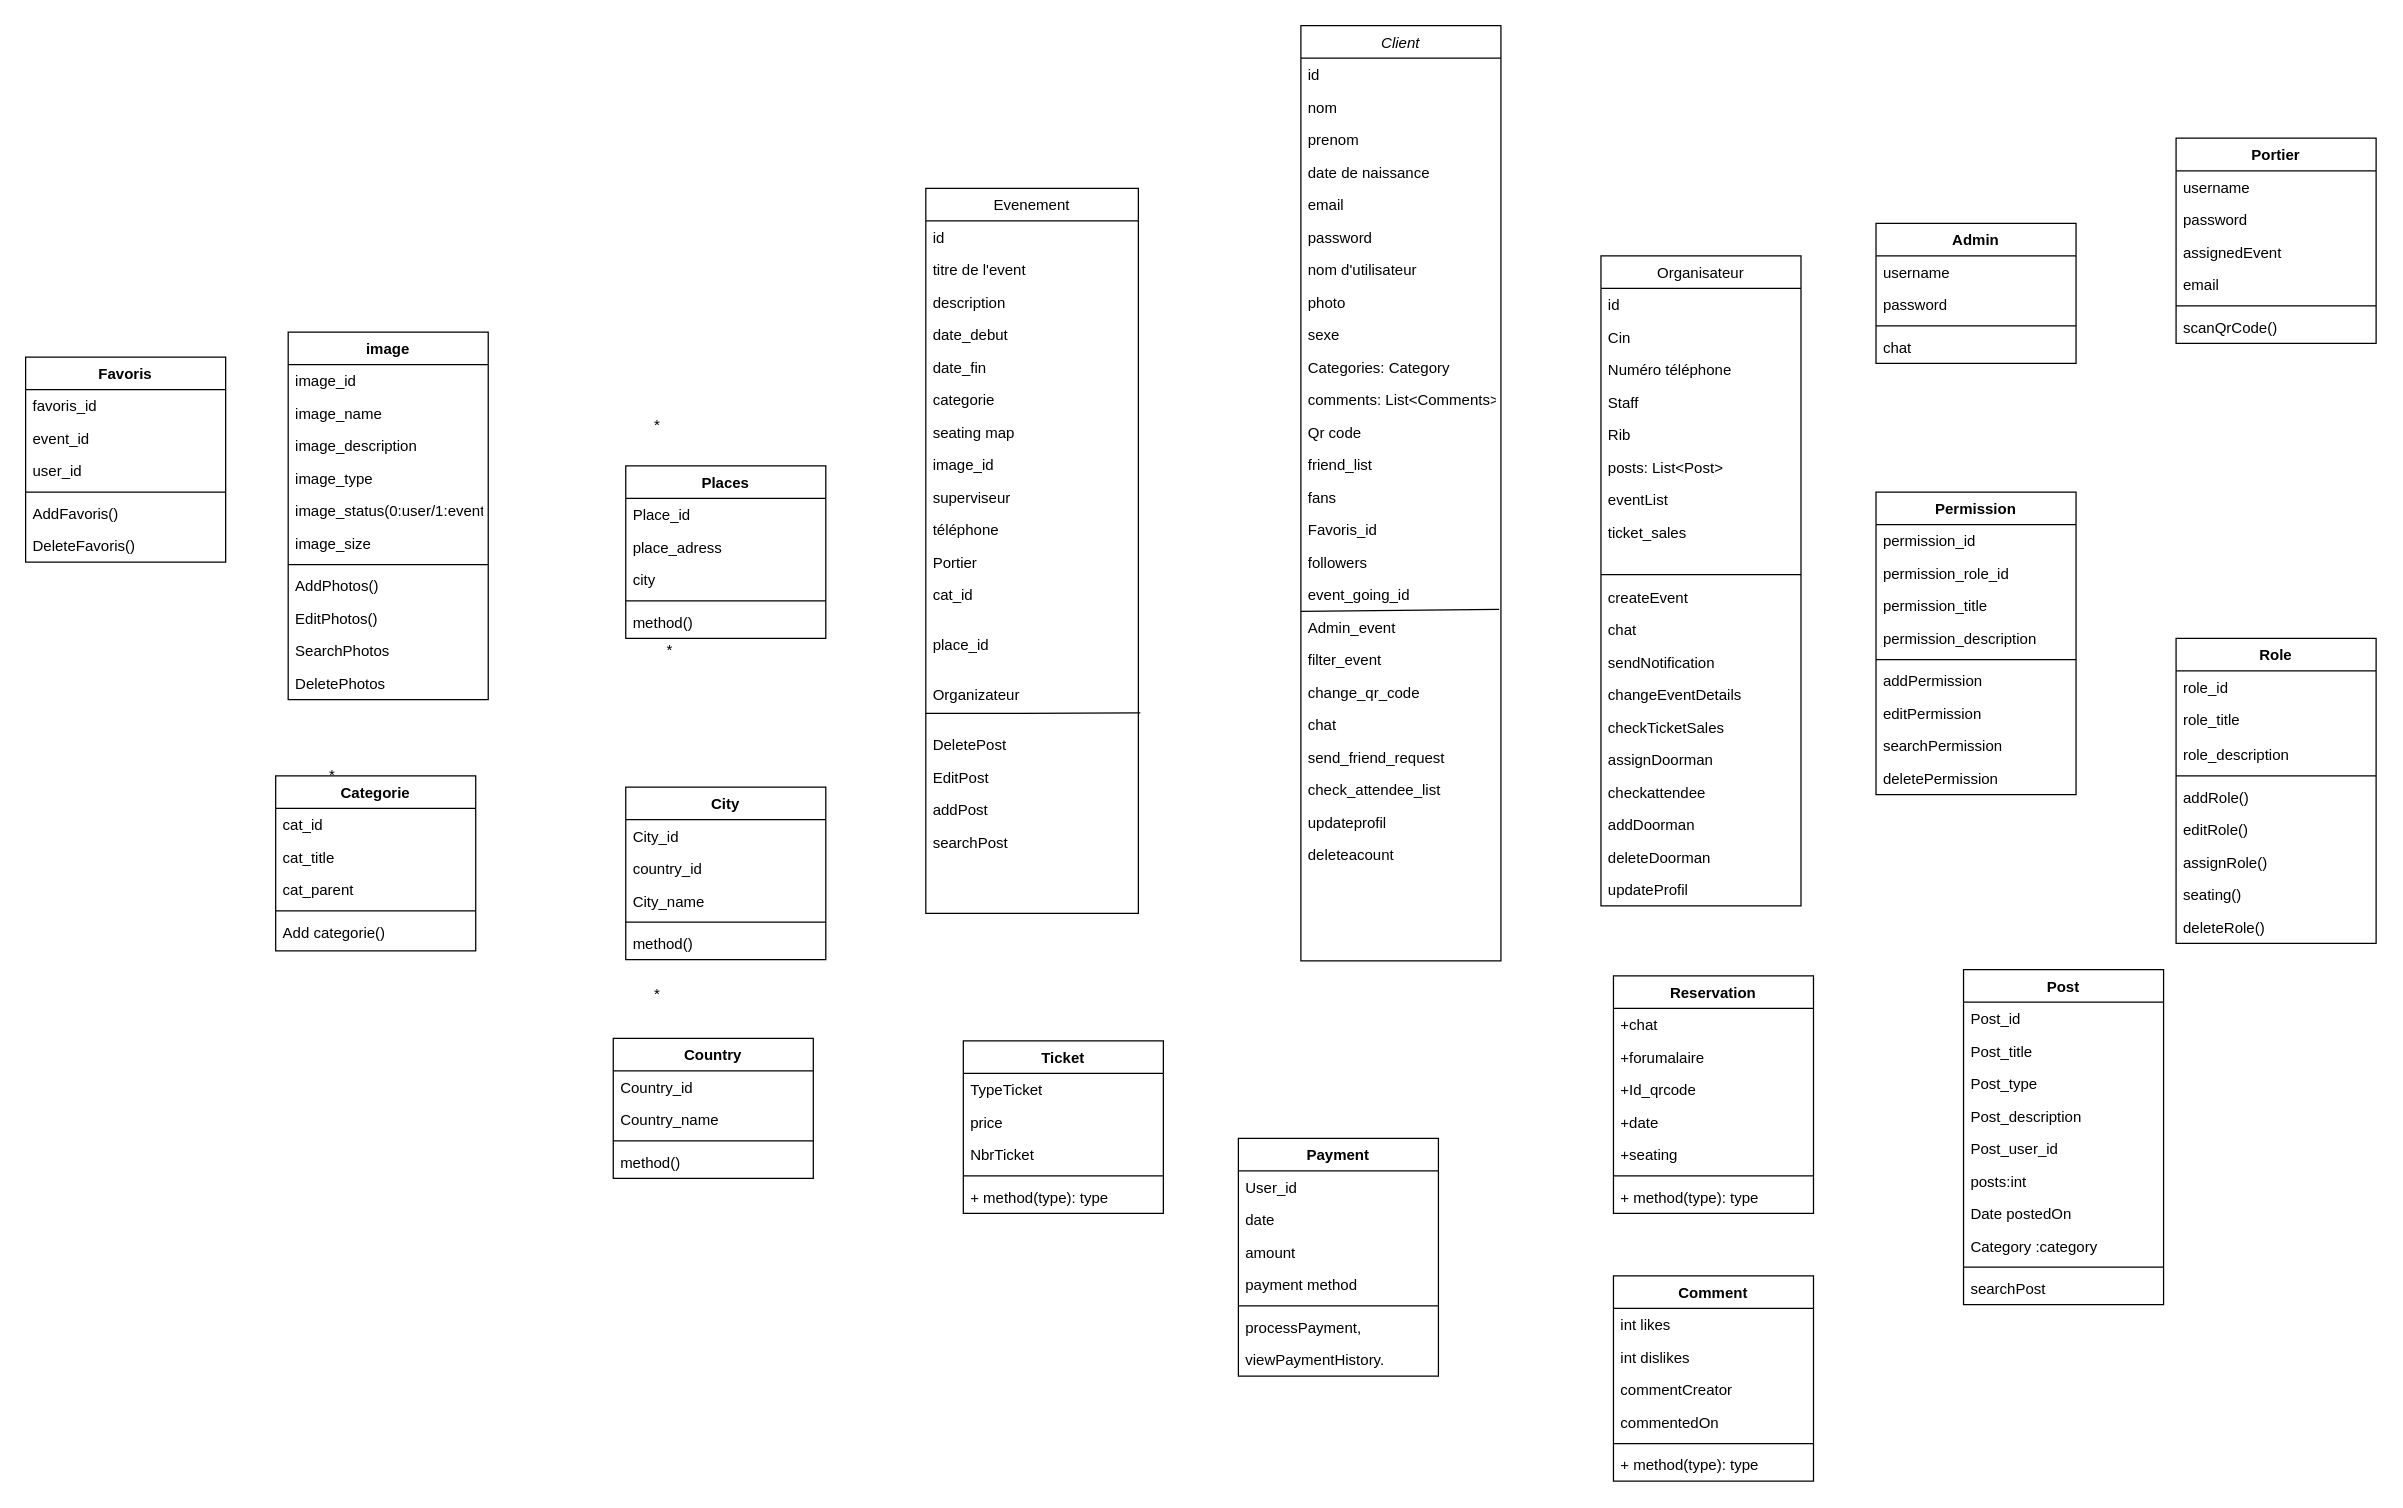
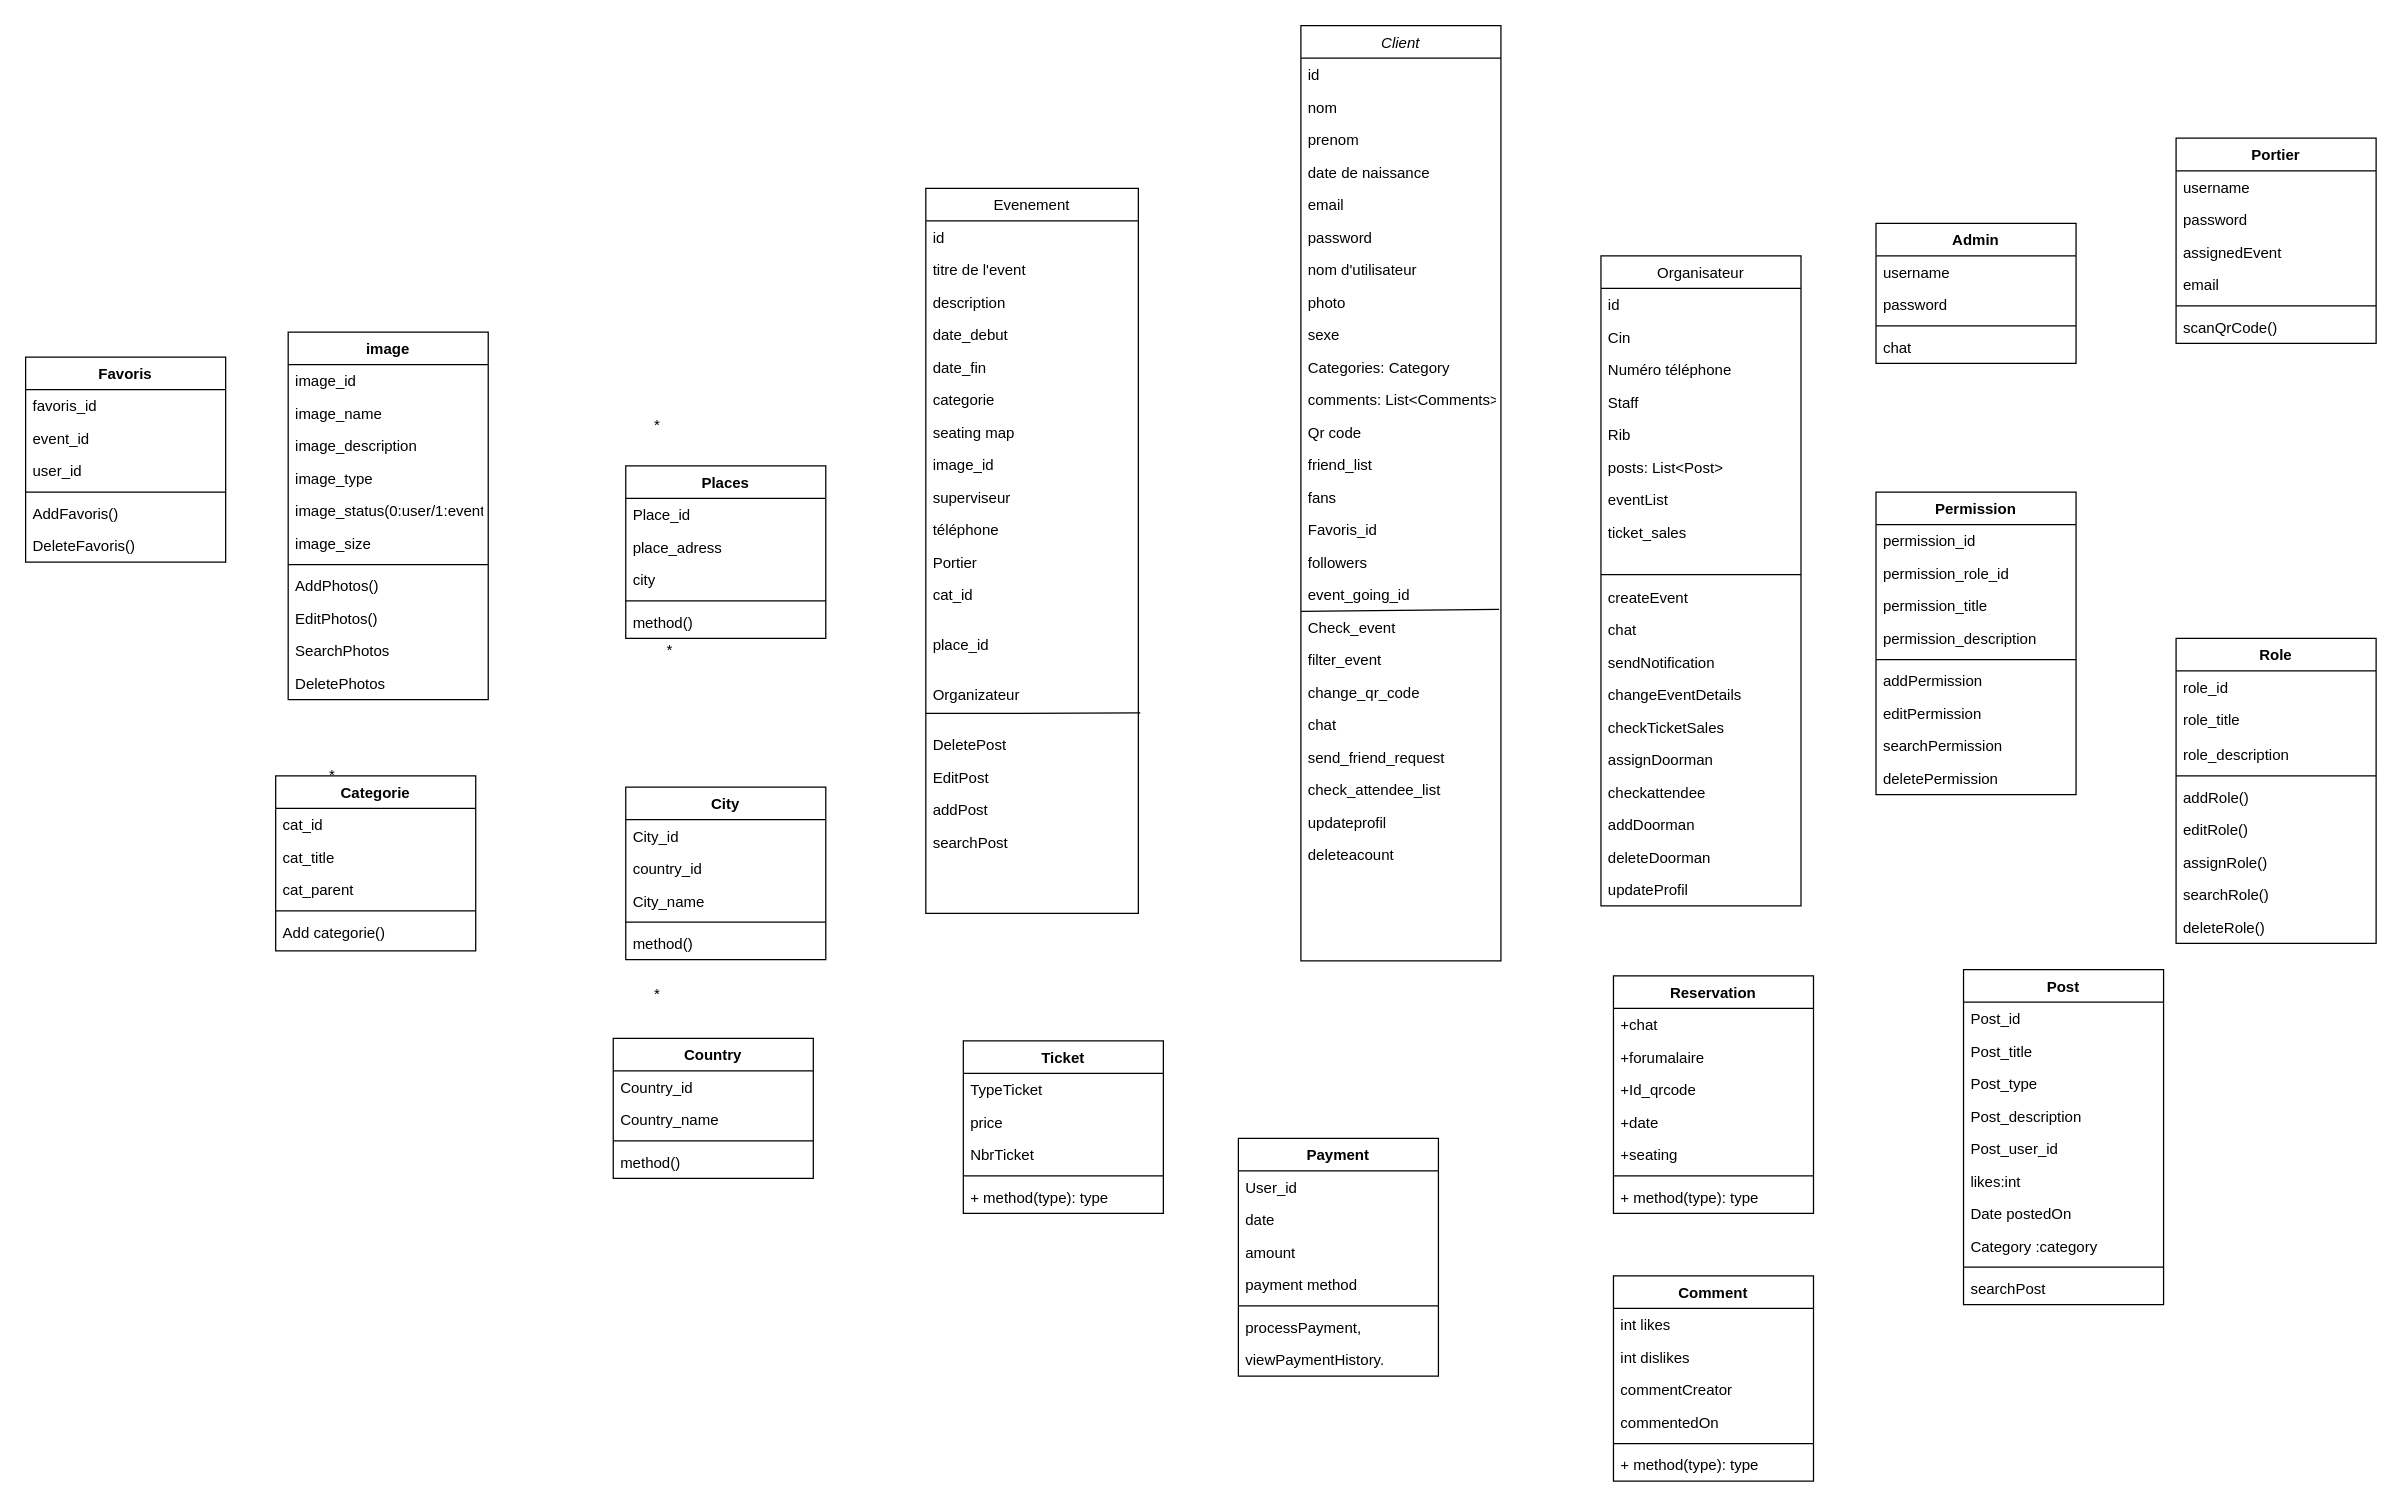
node "Admin_event": label "Admin_event" -> "Check_event"
node "seating()": label "seating()" -> "searchRole()"
node "posts:int": label "posts:int" -> "likes:int"
